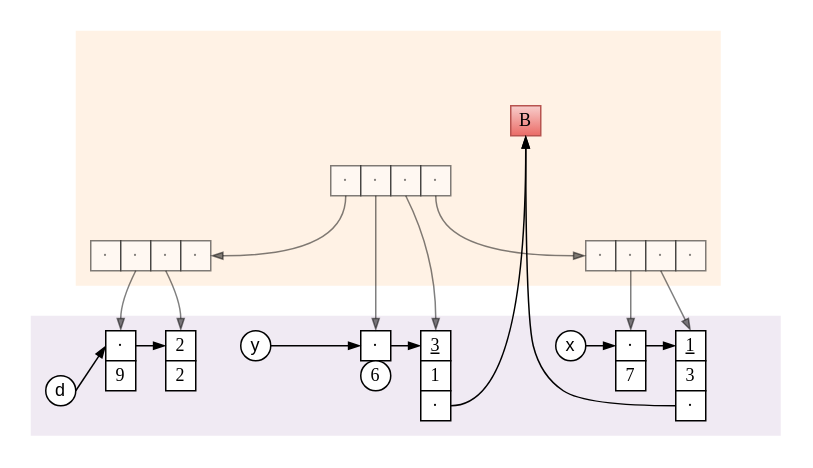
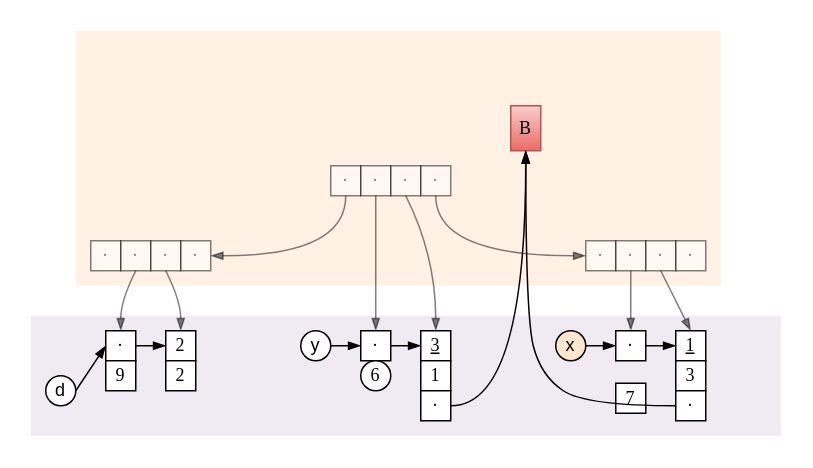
node "B": size 30x30 -> 30x45
node "y": moved (256, 346) -> (316, 346)
node "x": fillcolor #ffffff -> #ffe6cc
node "7": moved (631, 376) -> (631, 398)
